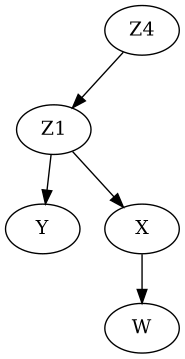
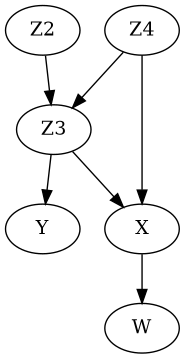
node "Z2": added
edge "Z4" -> "X": added
node "Z1": label "Z1" -> "Z3"
